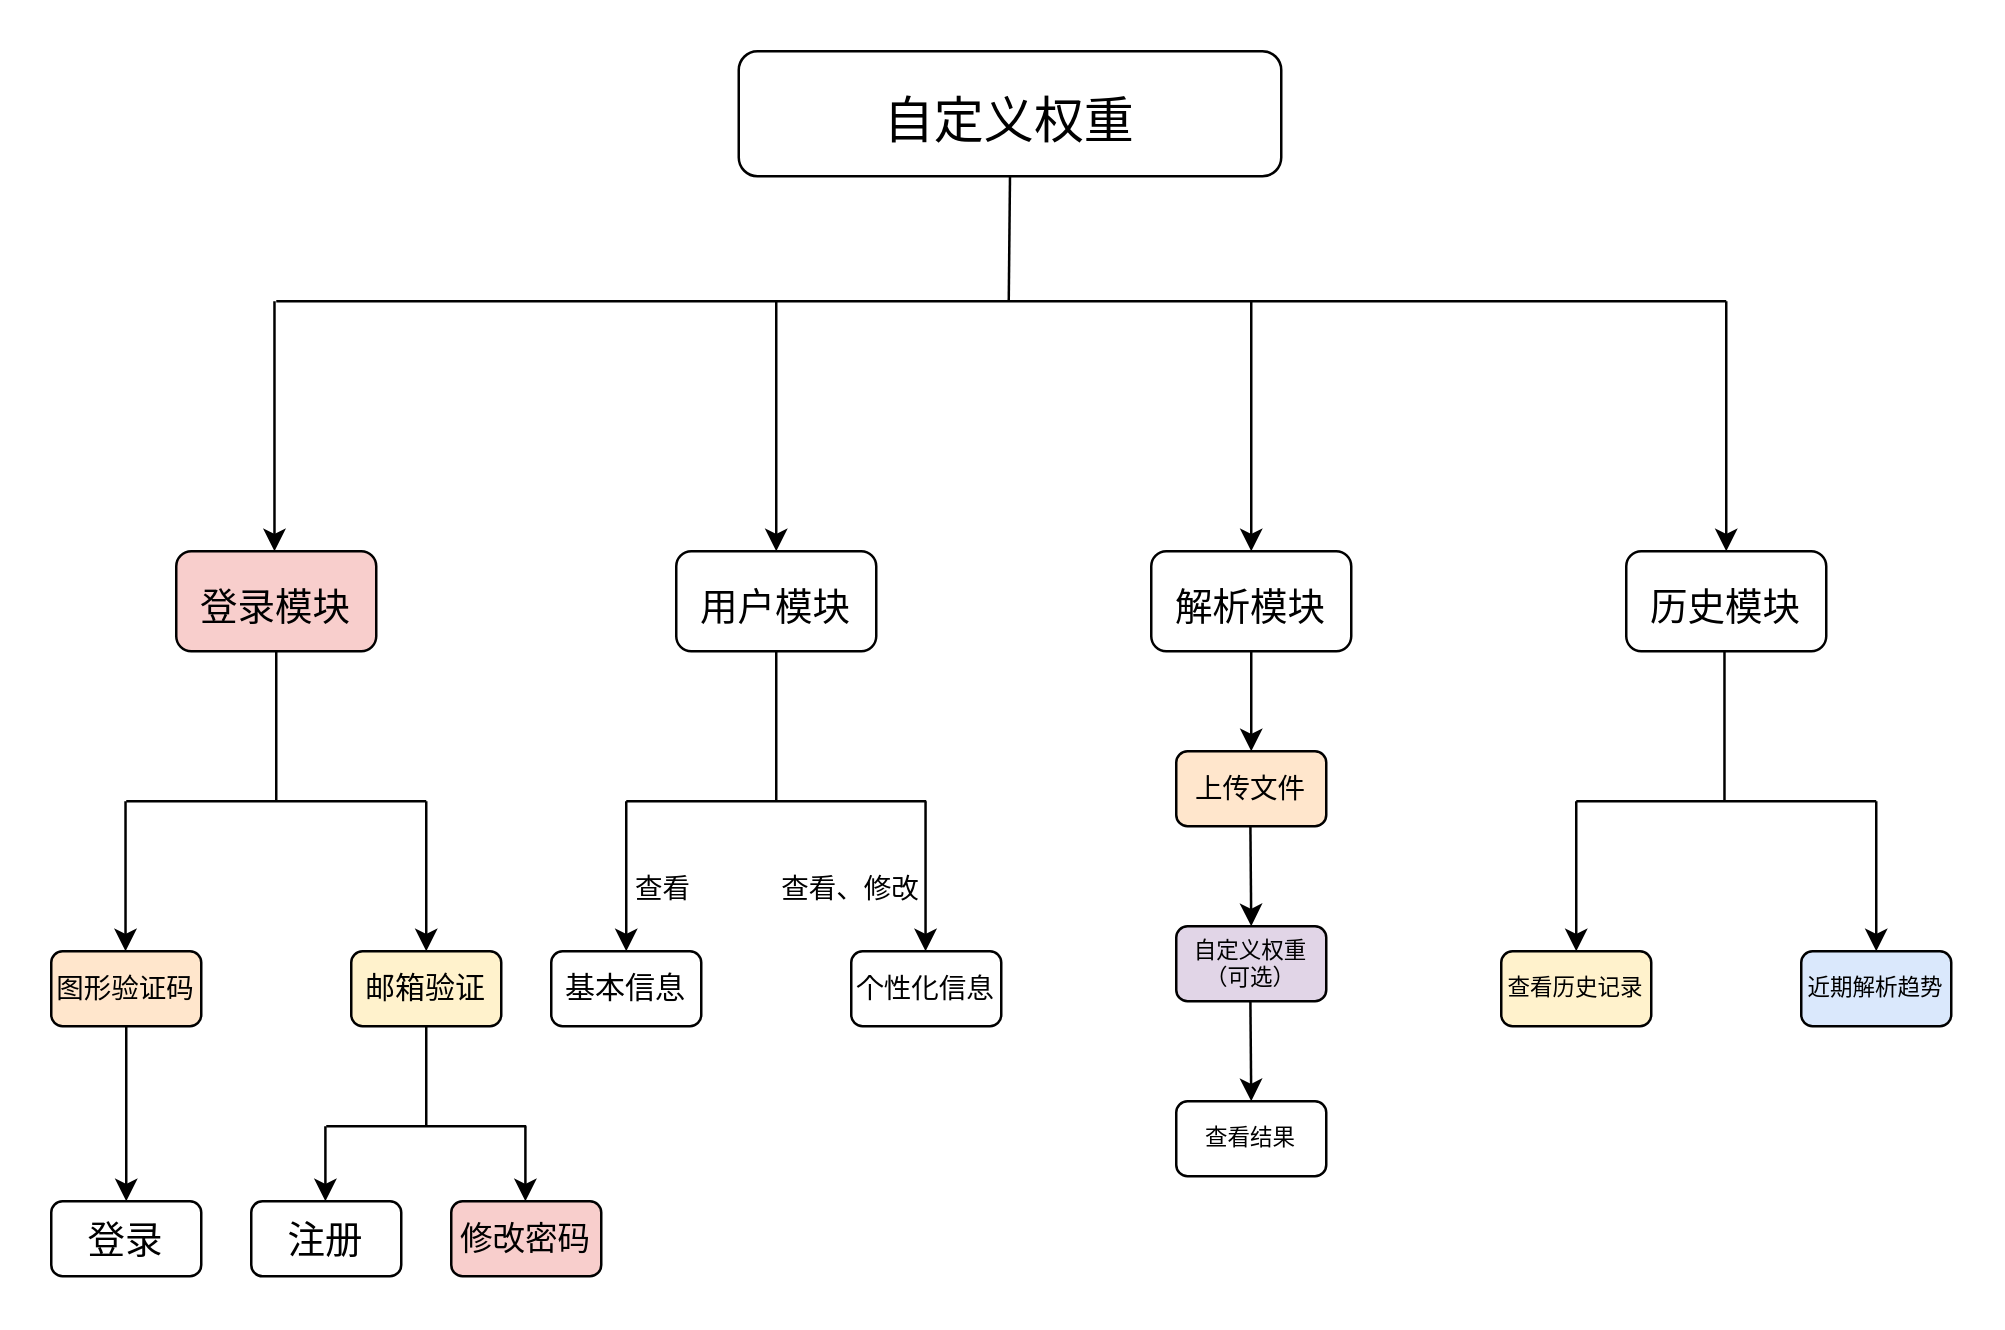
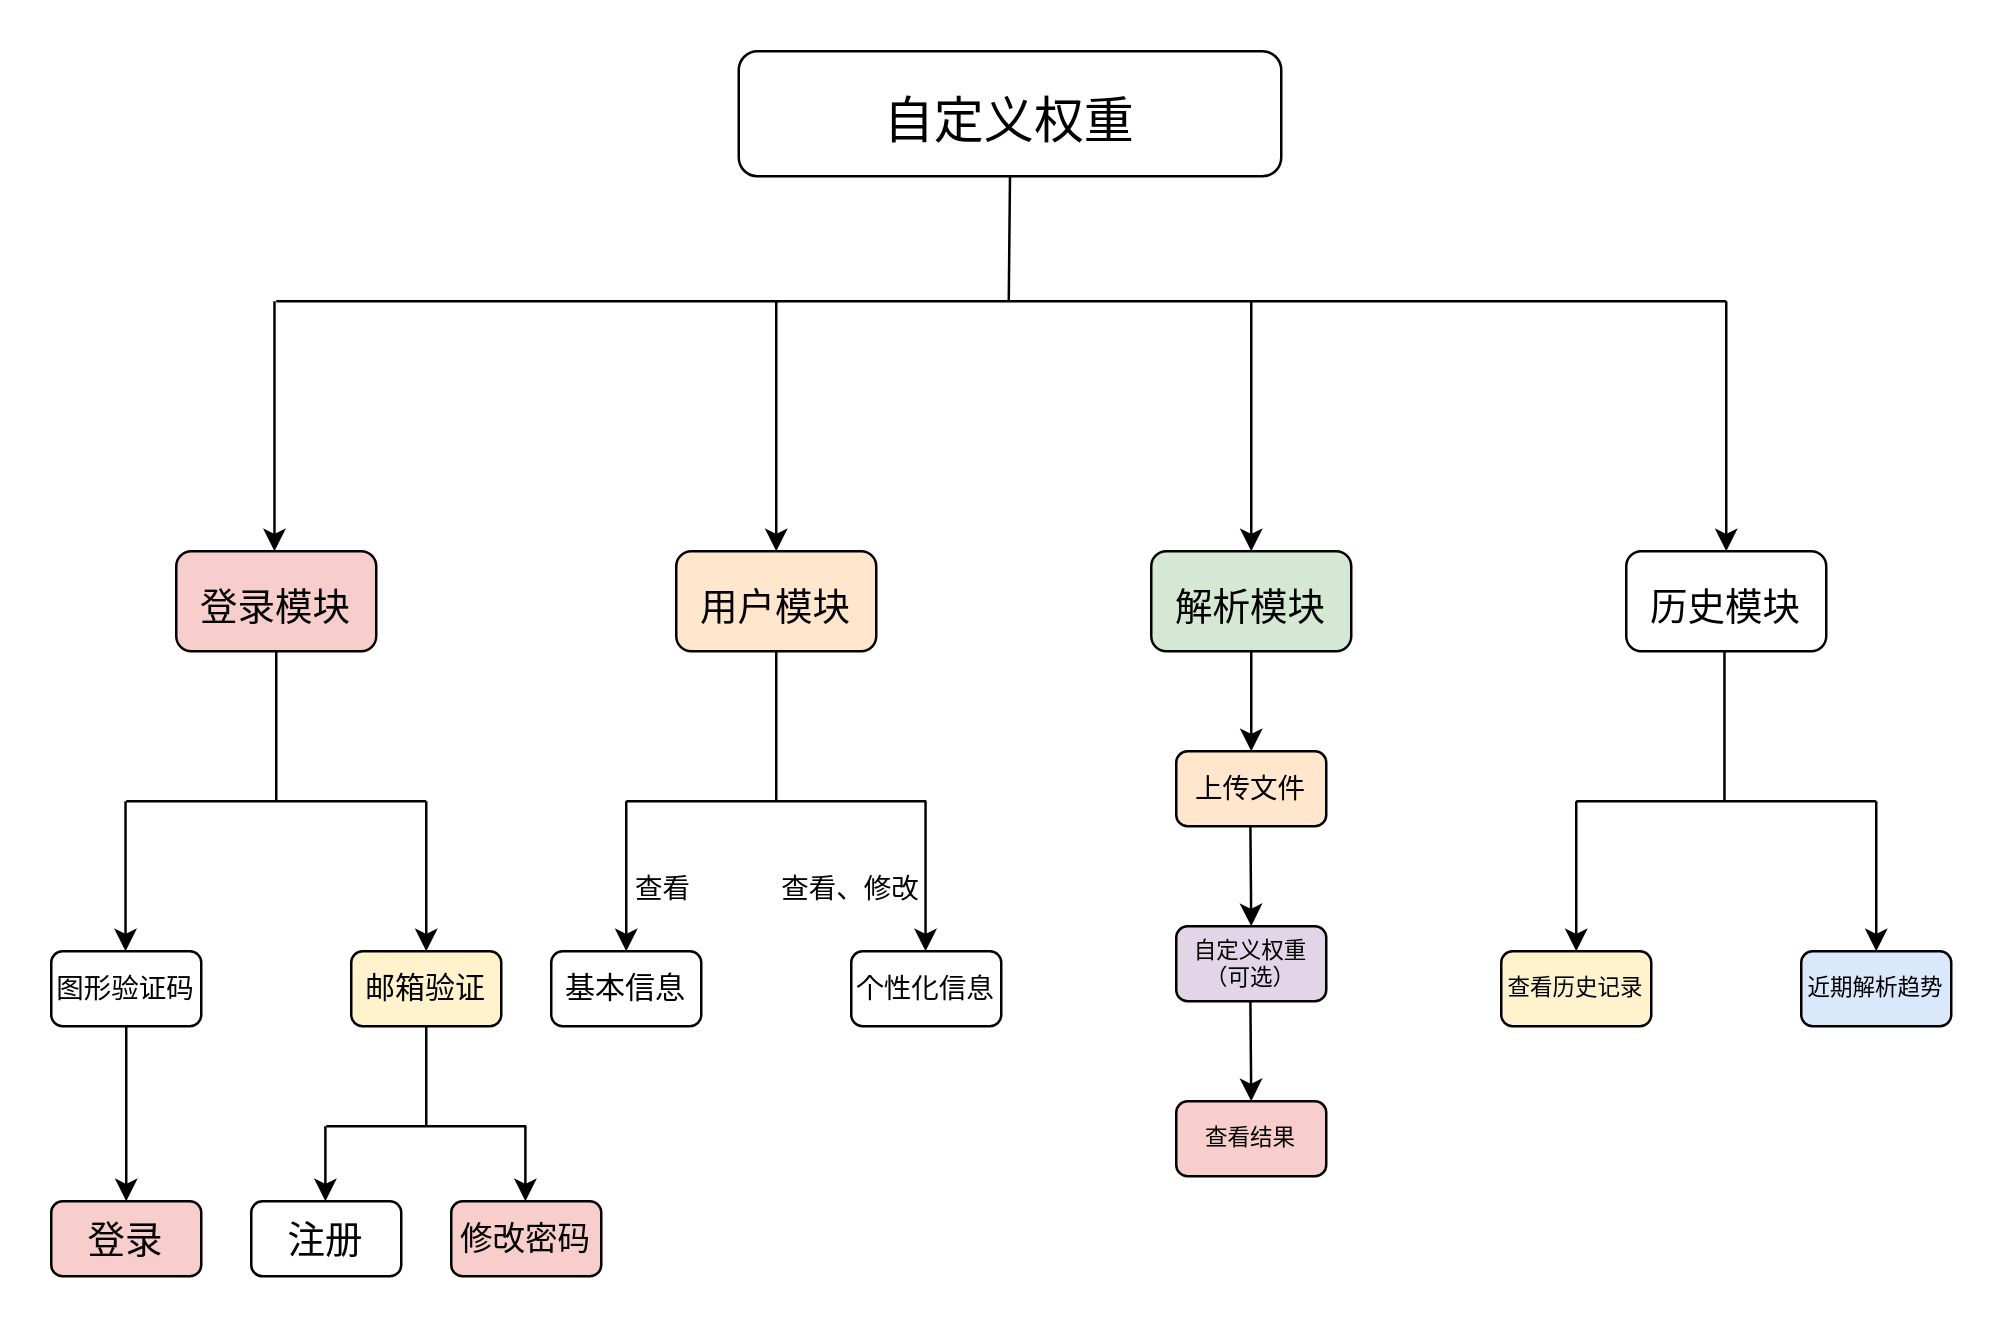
node "用户模块": fillcolor #ffffff -> #ffe6cc
node "解析模块": fillcolor #ffffff -> #d5e8d4
node "图形验证码": fillcolor #ffe6cc -> #ffffff
node "查看结果": fillcolor #ffffff -> #f8cecc
node "登录": fillcolor #ffffff -> #f8cecc
